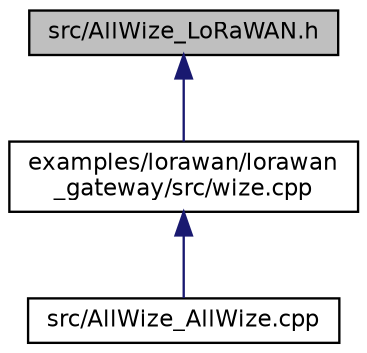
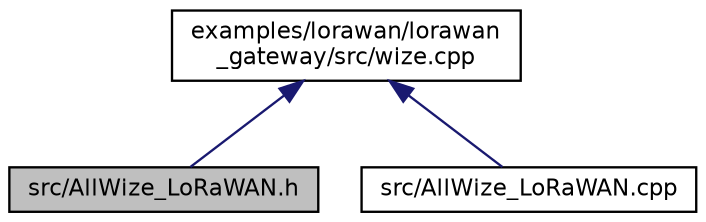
edge "examples/lorawan/lorawan _gateway/src/wize.cpp" -> "src/AllWize_LoRaWAN.h": reversed
node "src/AllWize_AllWize.cpp": label "src/AllWize_AllWize.cpp" -> "src/AllWize_LoRaWAN.cpp"
